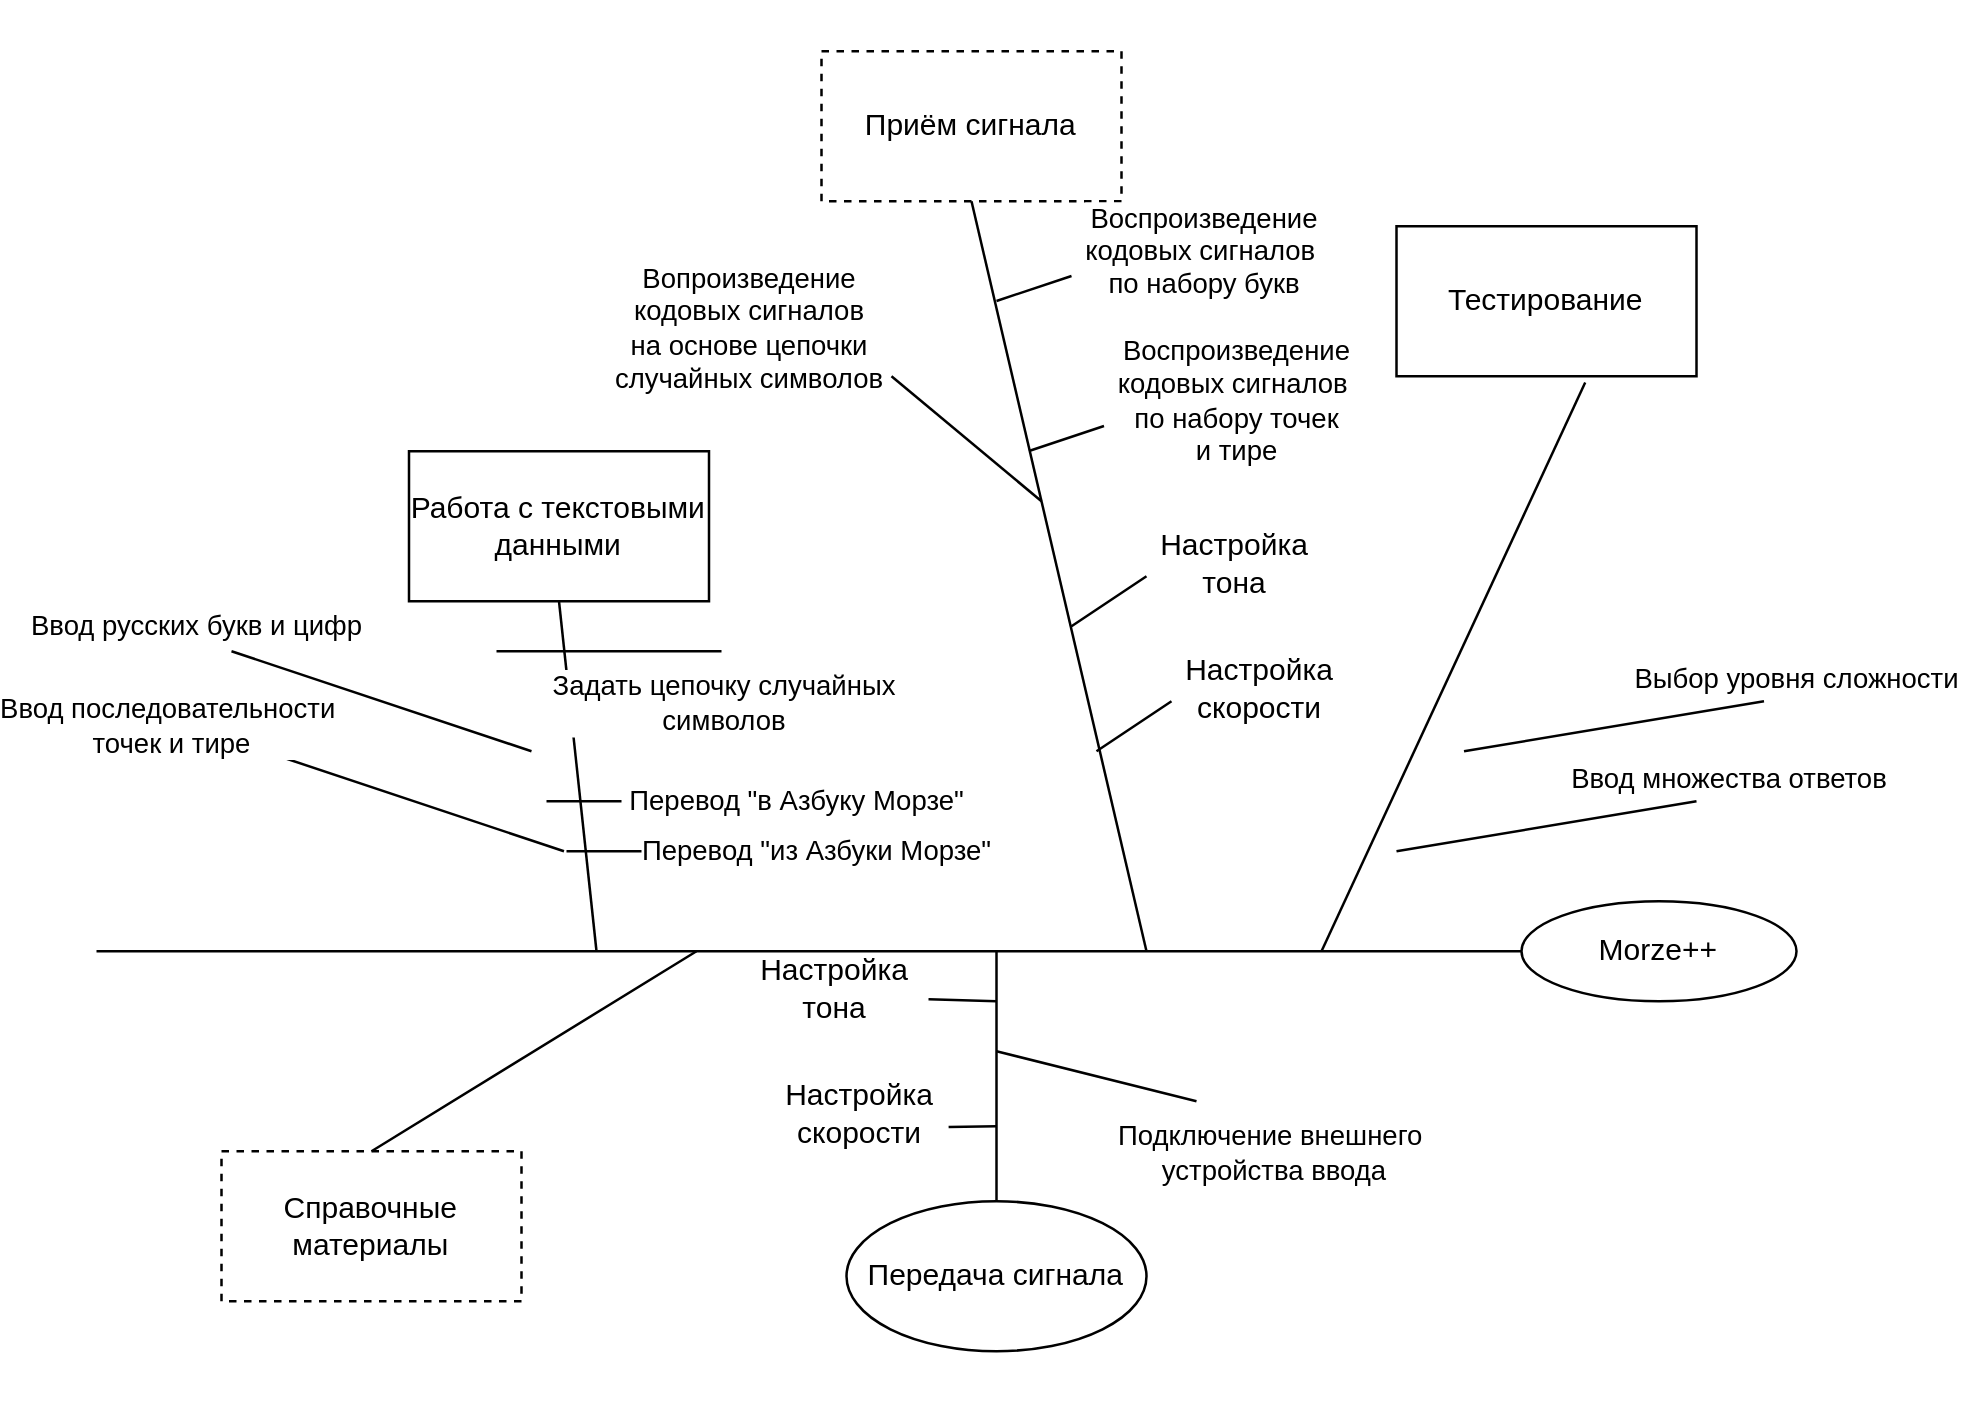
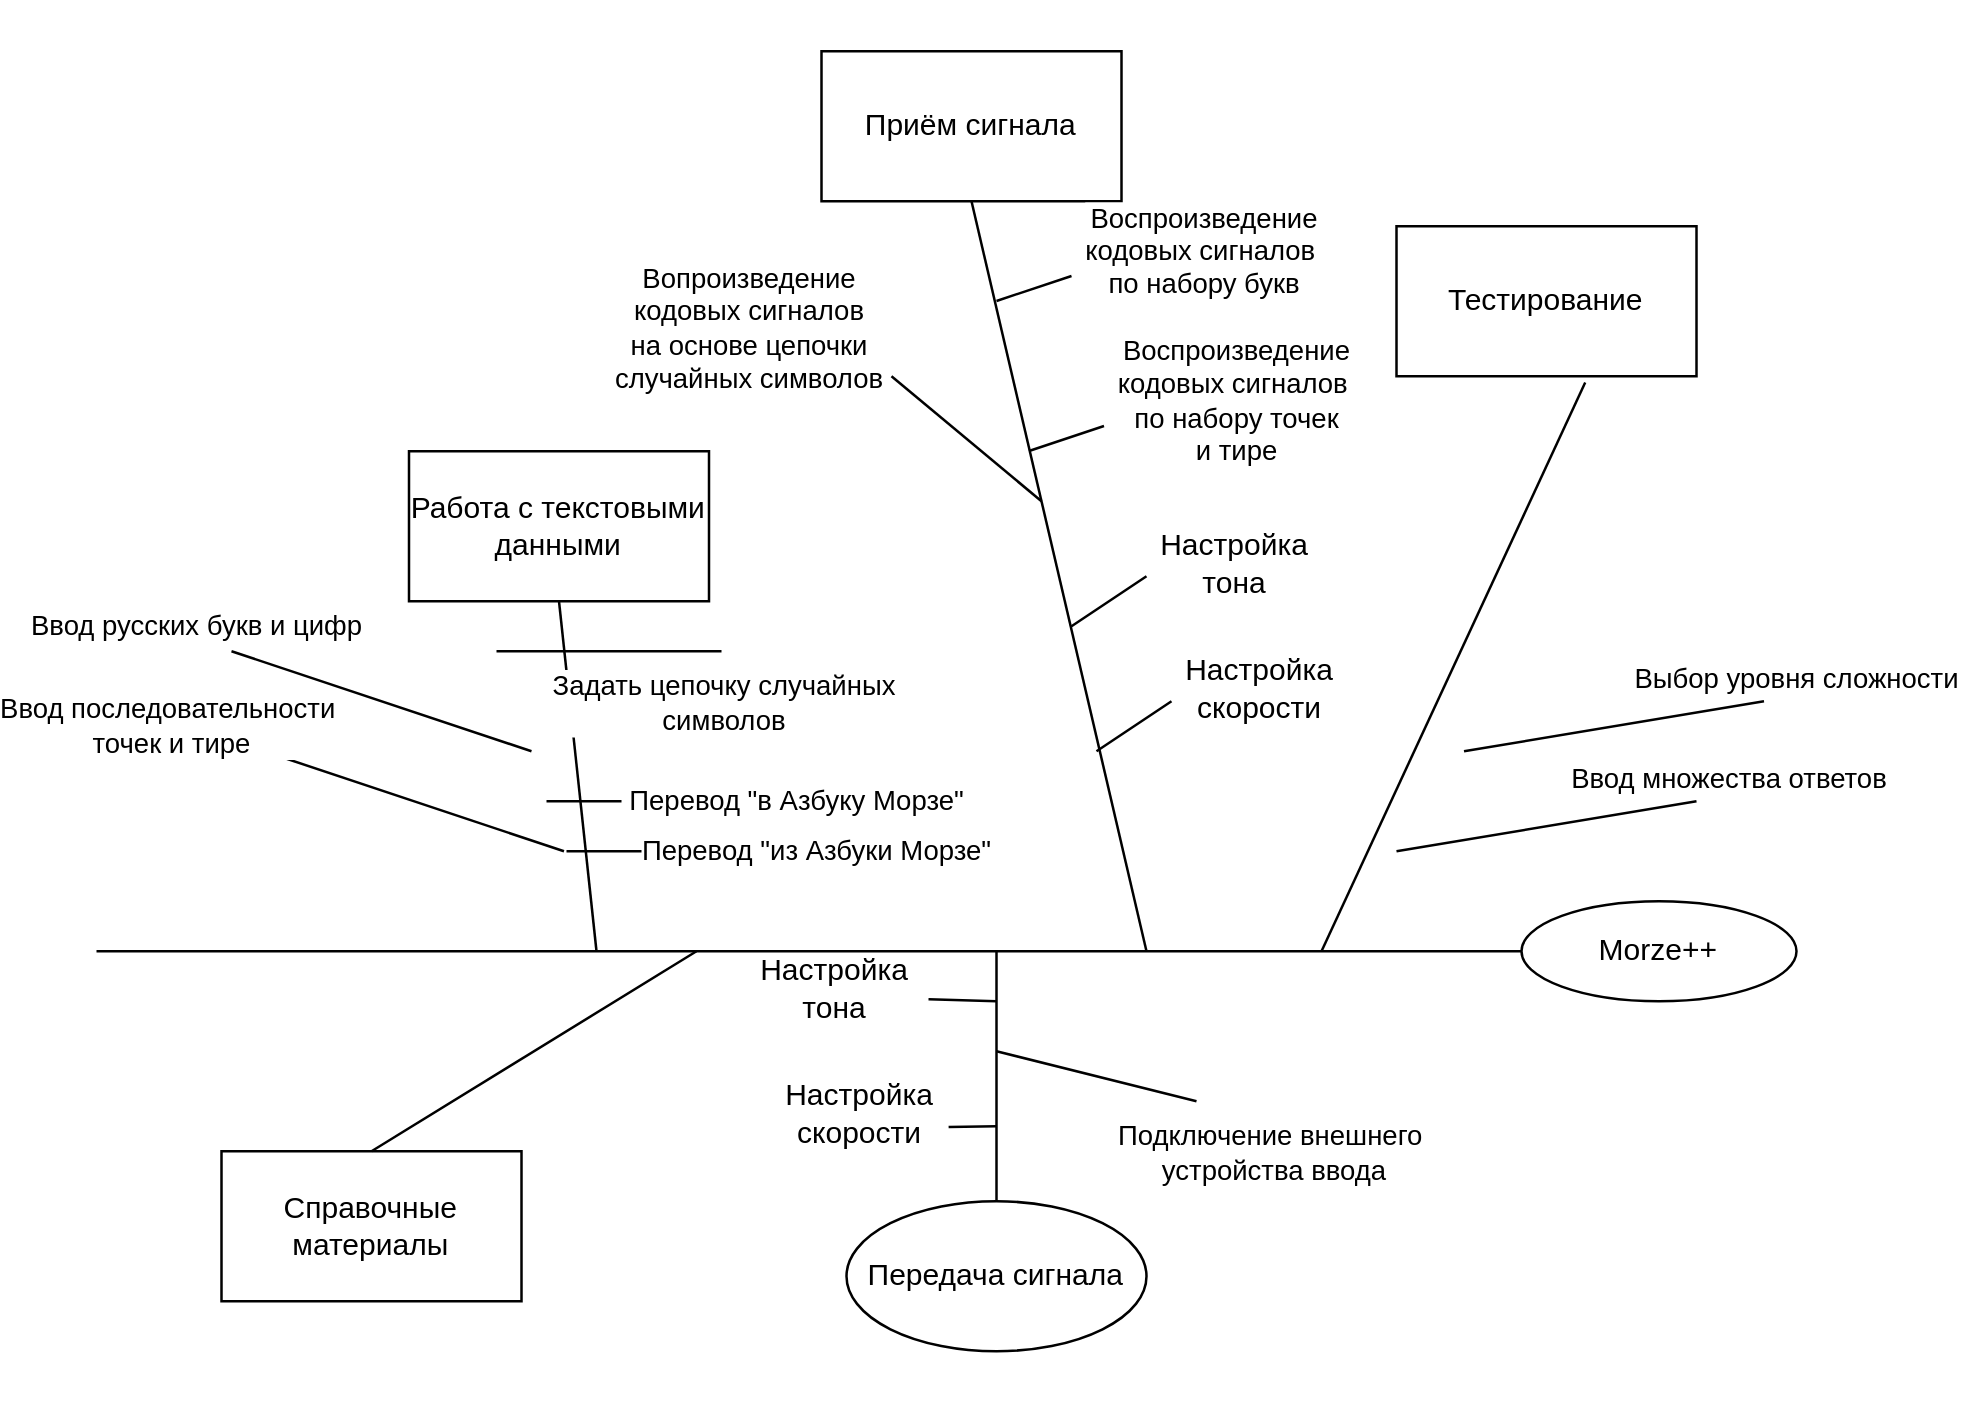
node "Приём сигнала": style dashed -> solid
node "Справочные материалы": style dashed -> solid
